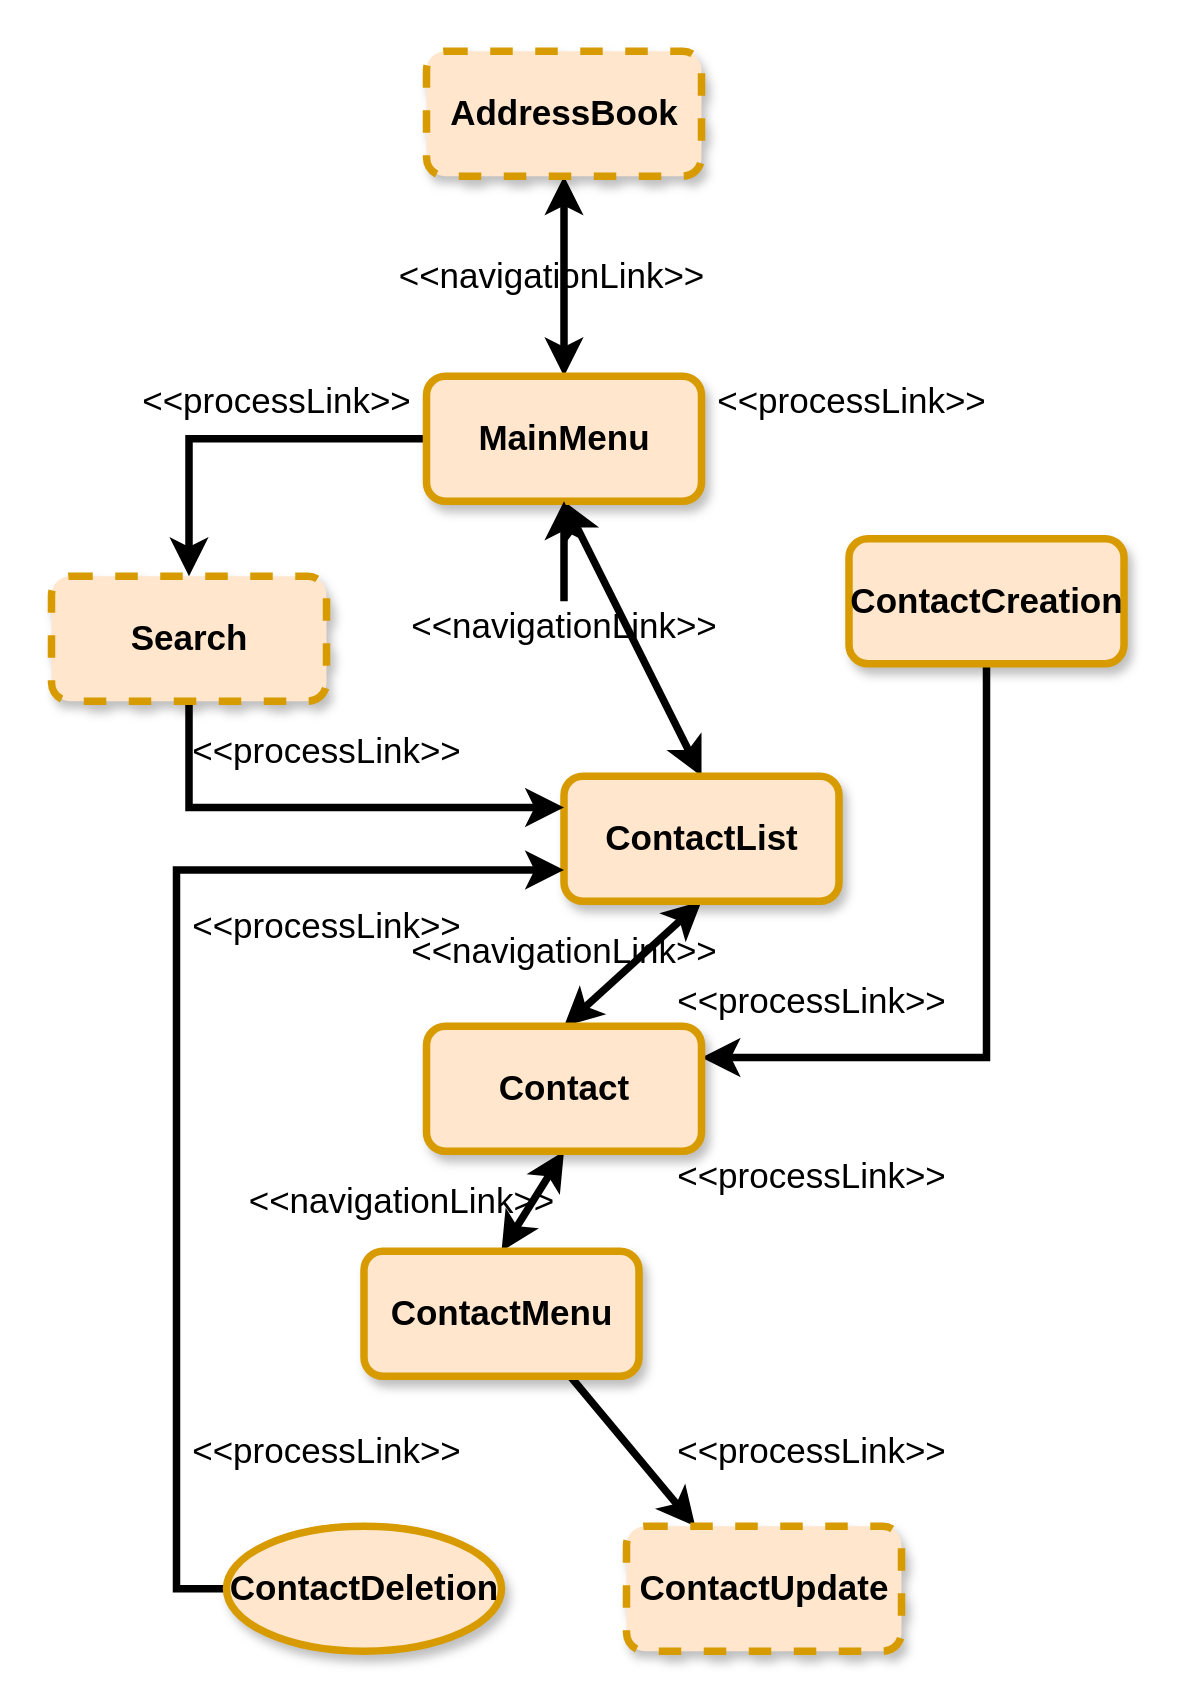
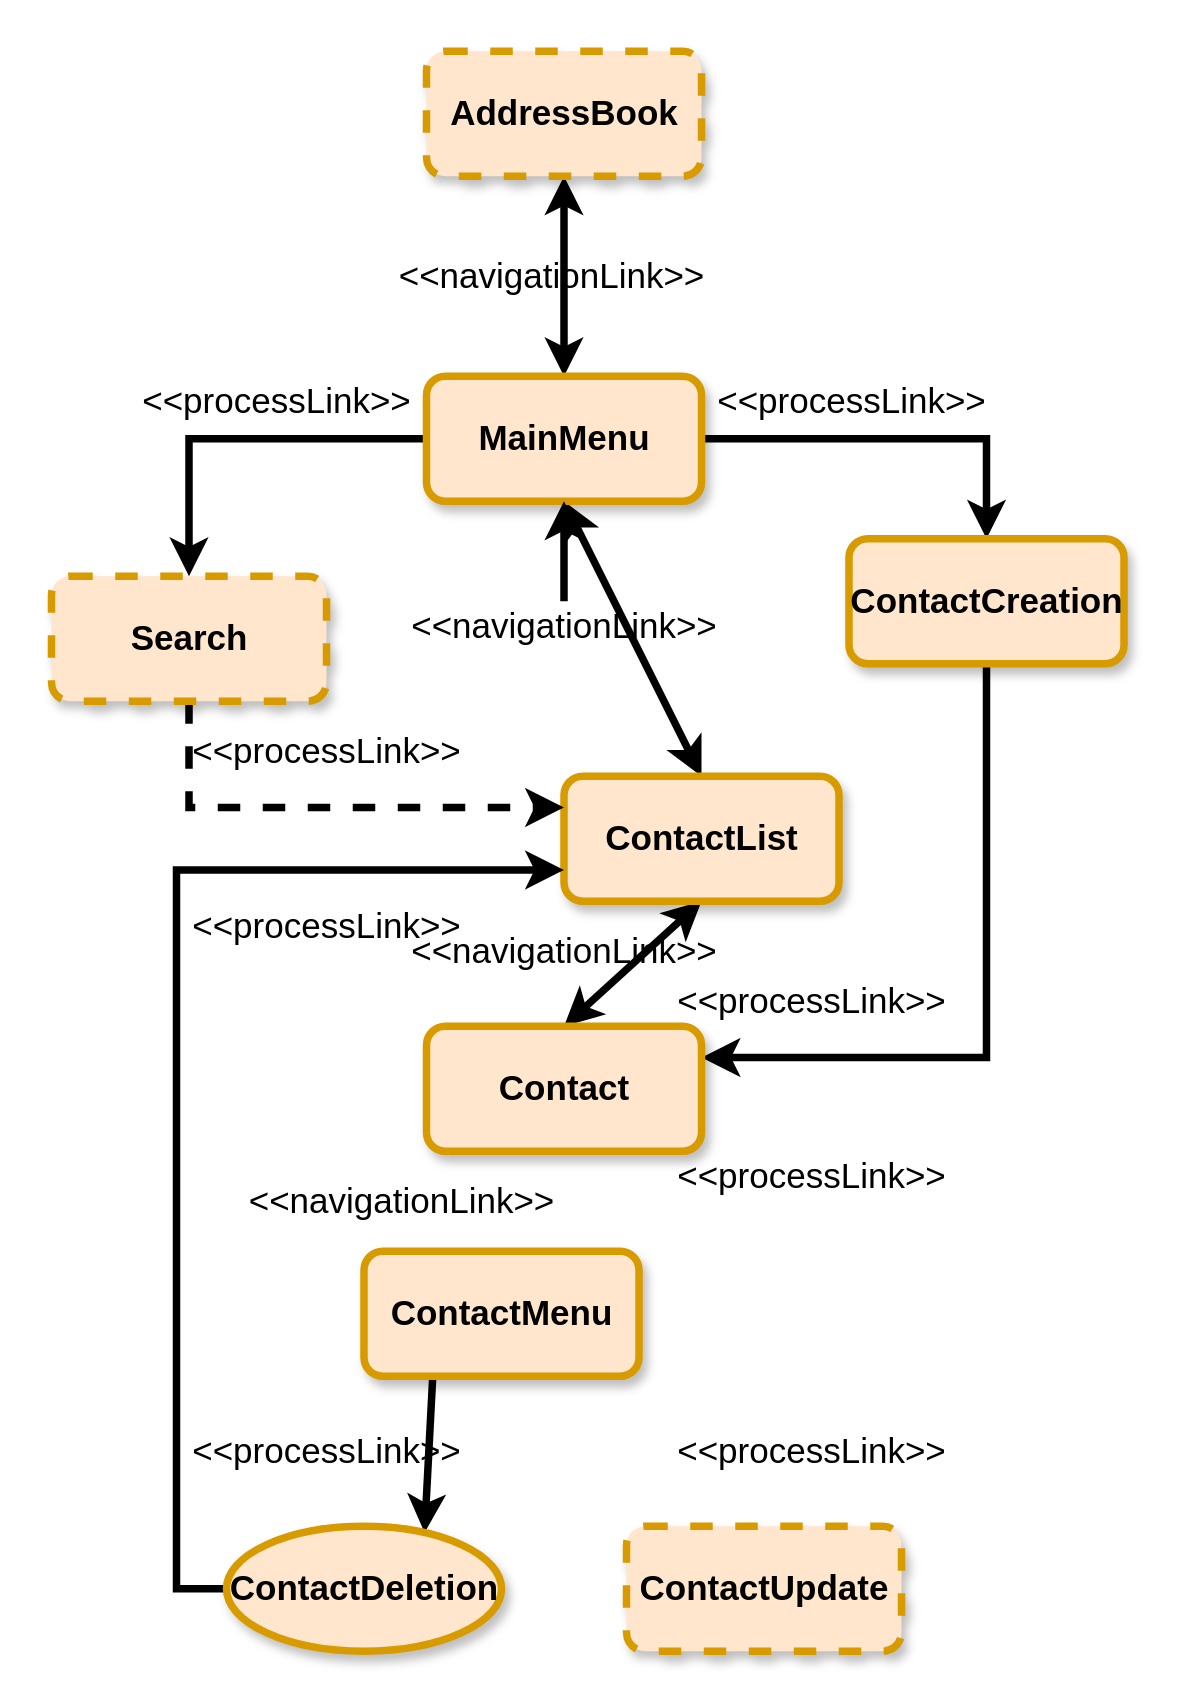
edge "MainMenu" -> "ContactCreation": added
edge "Search" -> "ContactList": style solid -> dashed
edge "Contact" -- "ContactMenu": removed
edge "ContactMenu" -> "ContactDeletion": added
edge "ContactMenu" -> "ContactUpdate": removed
